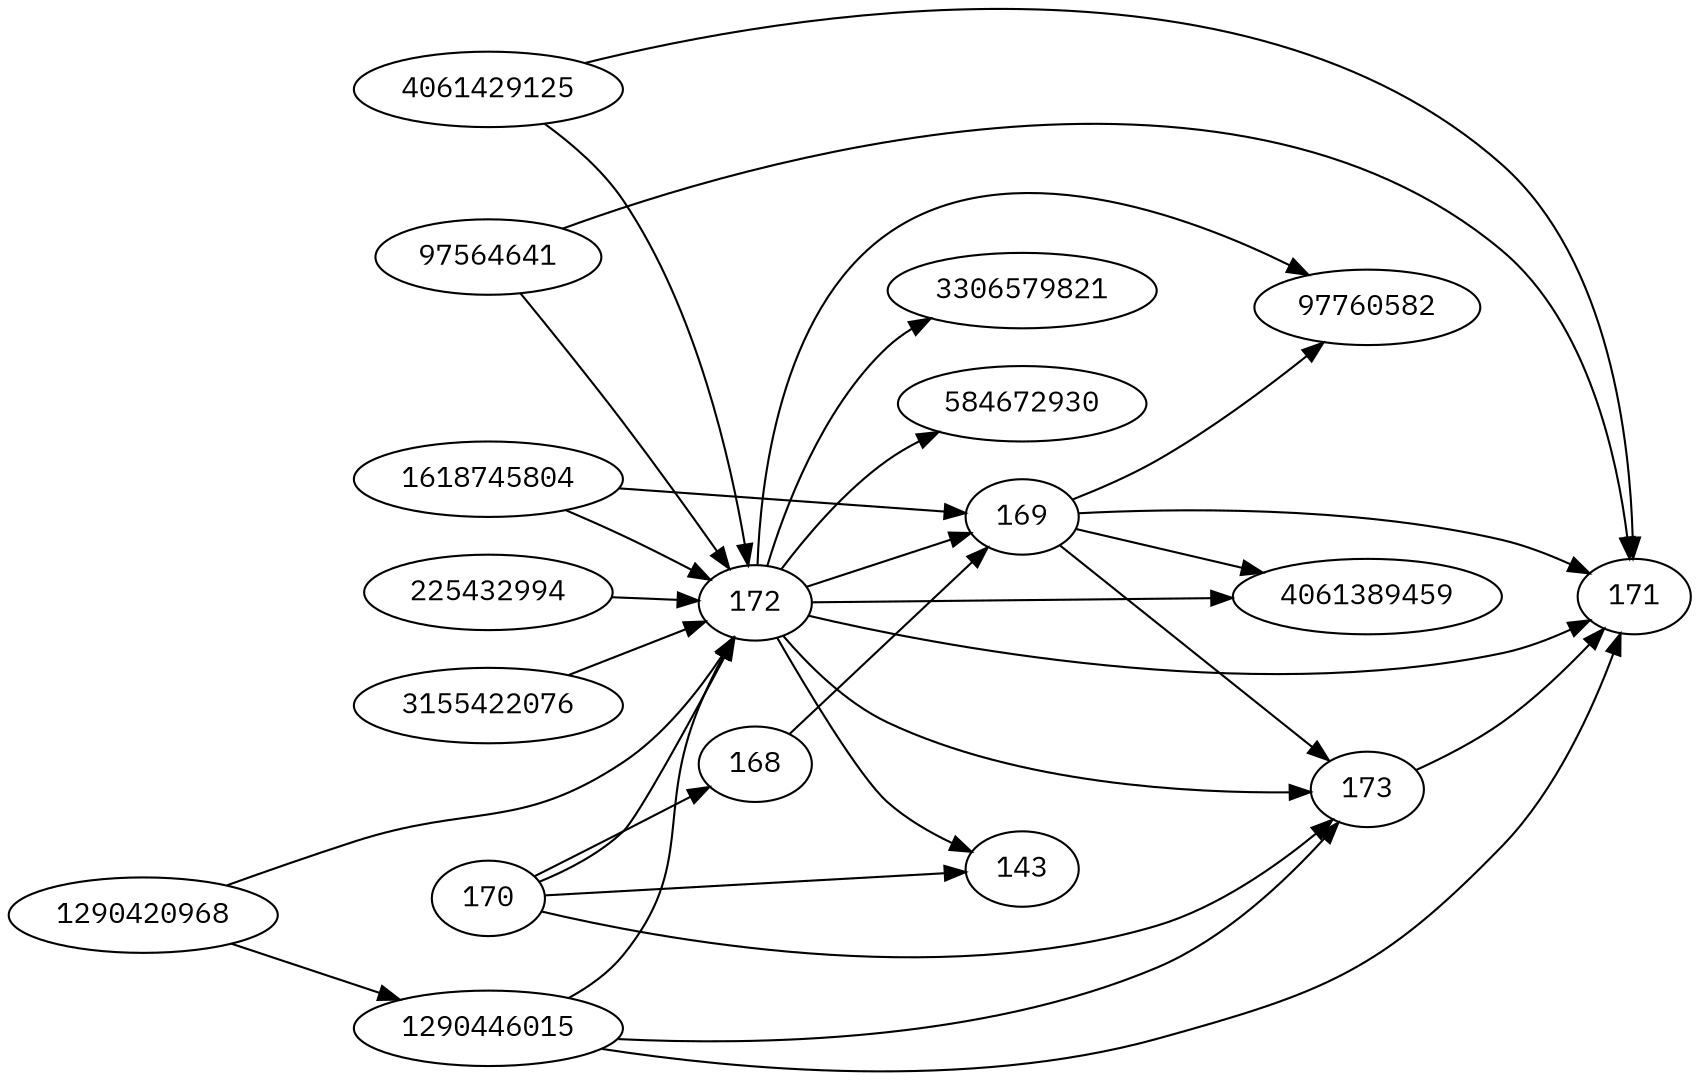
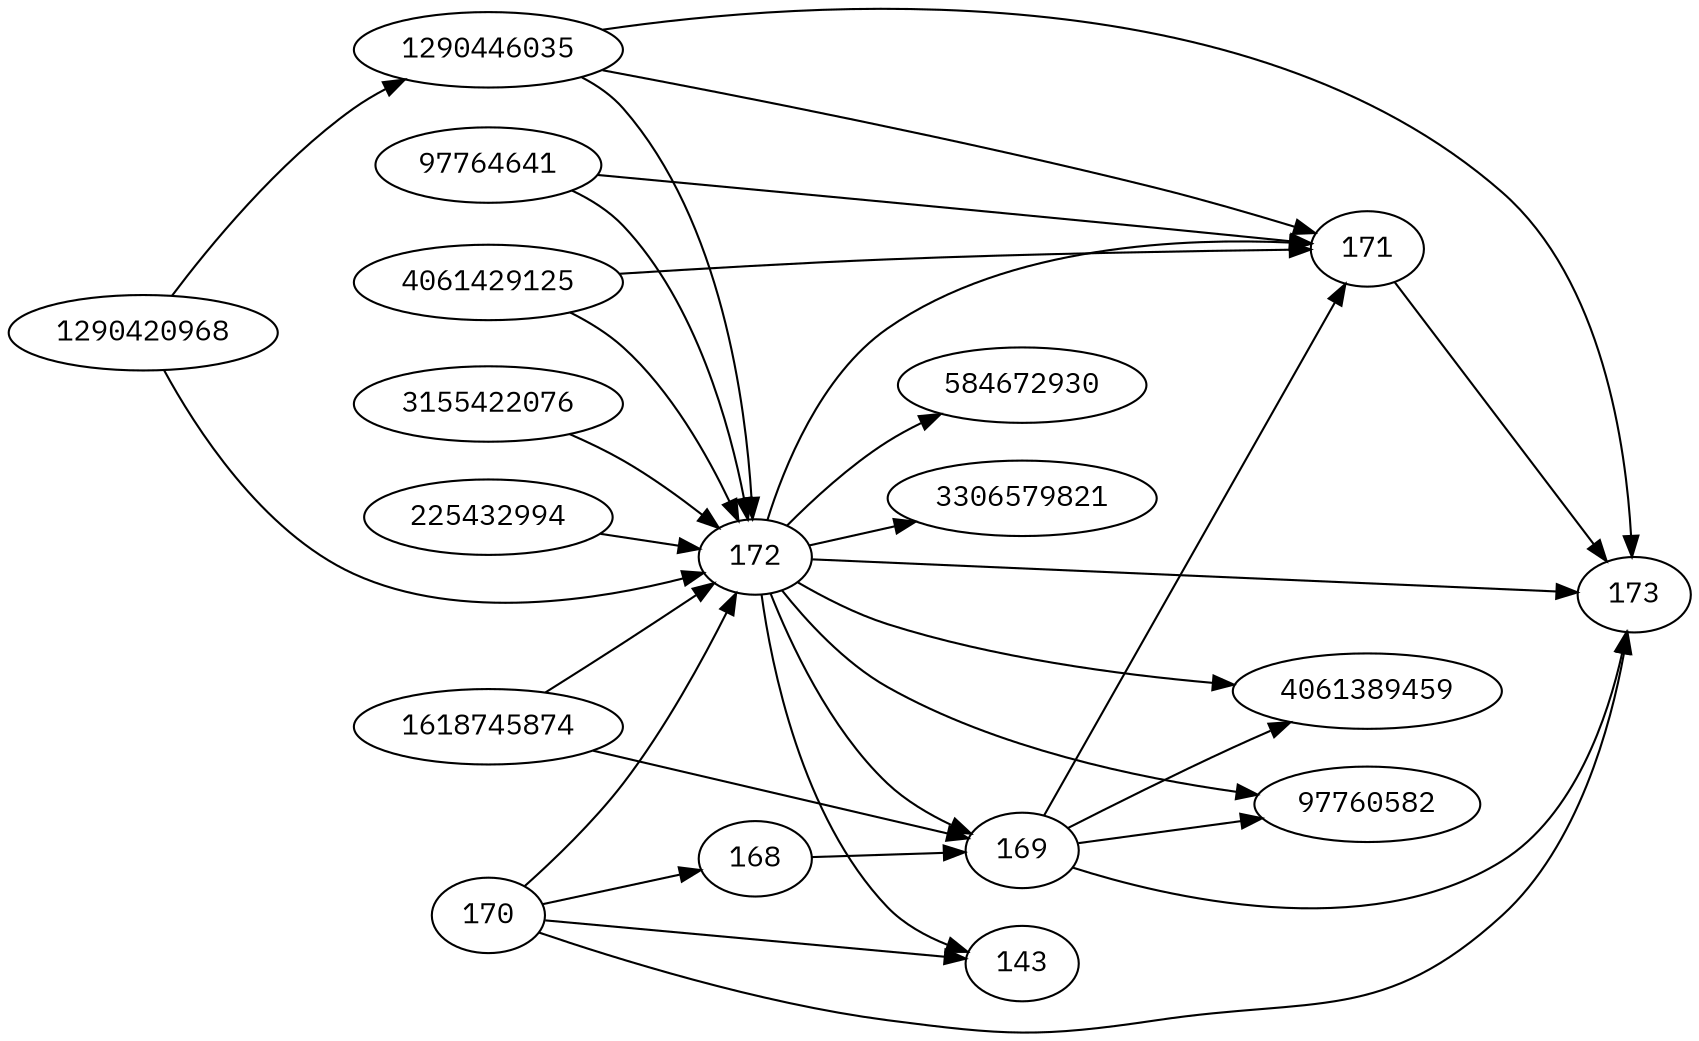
node "97564641": label "97564641" -> "97764641"
node "1618745804": label "1618745804" -> "1618745874"
edge "173" -> "171": reversed
node "1290446015": label "1290446015" -> "1290446035"
